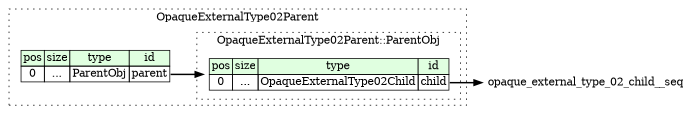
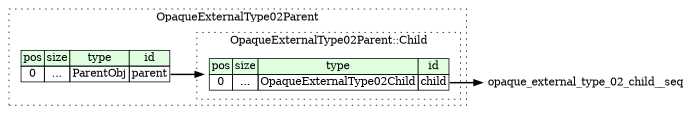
cluster "OpaqueExternalType02Parent::ParentObj": label "OpaqueExternalType02Parent::ParentObj" -> "OpaqueExternalType02Parent::Child"
